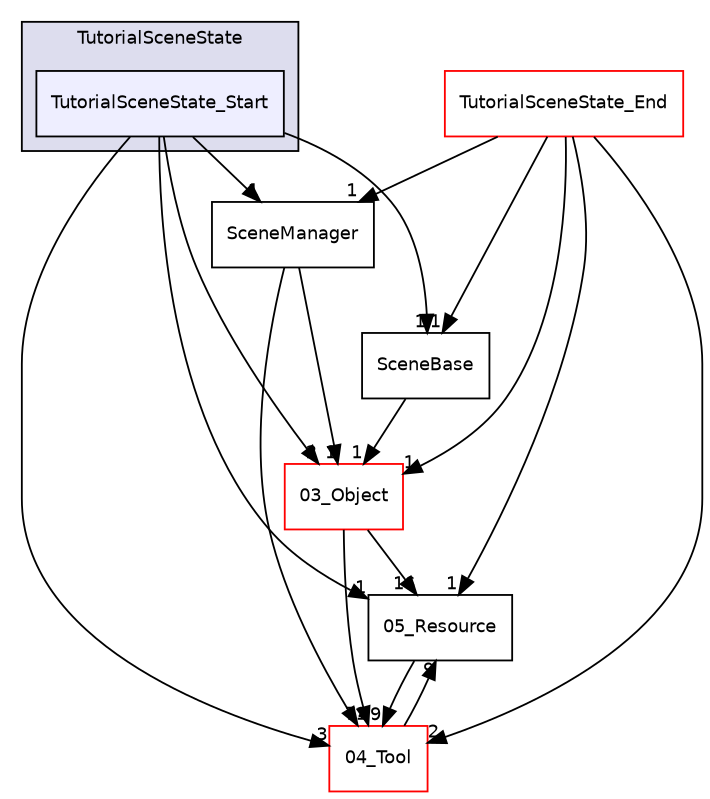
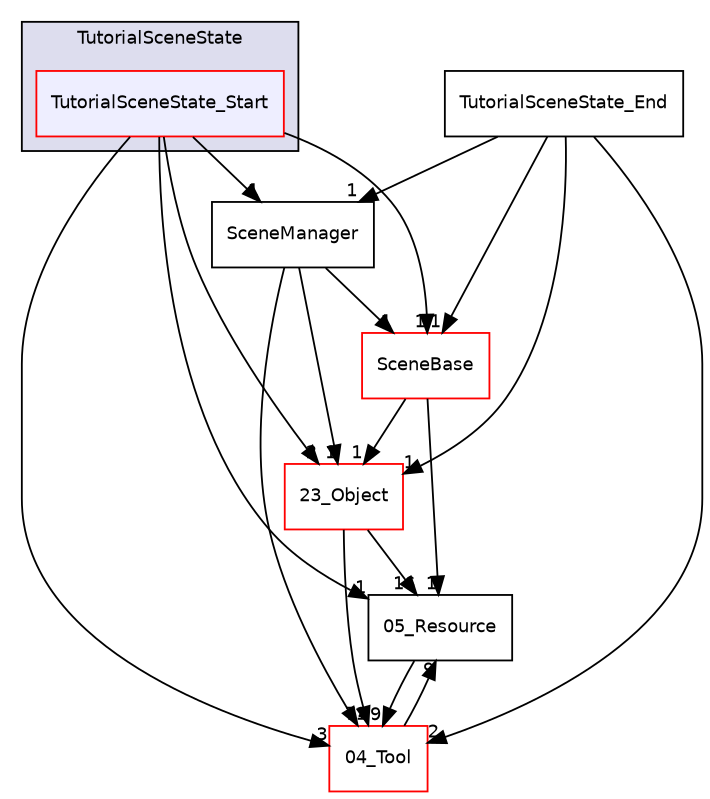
node "TutorialSceneState_Start": color black -> red
node "TutorialSceneState_End": color red -> black
edge "SceneManager" -> "SceneBase": added
edge "TutorialSceneState_End" -> "05_Resource": now "SceneBase" -> "05_Resource"
node "SceneBase": color black -> red
node "03_Object": label "03_Object" -> "23_Object"
